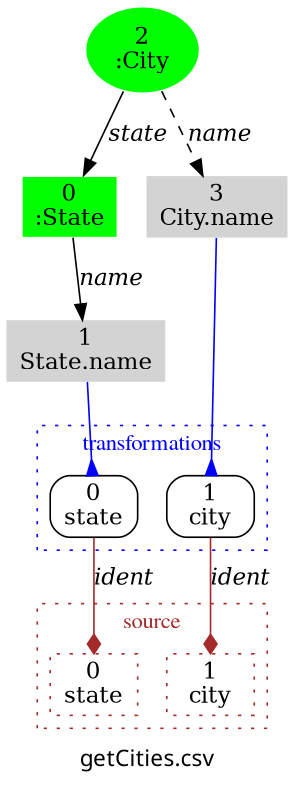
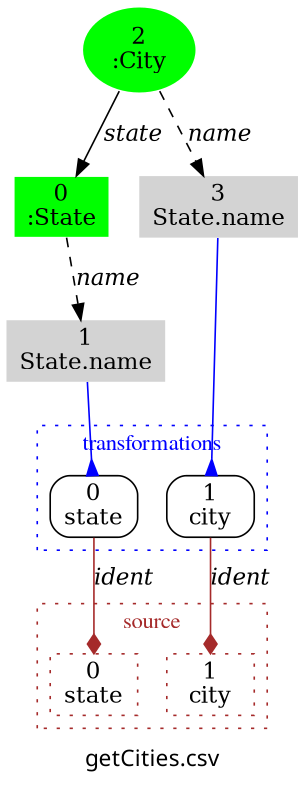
node "3 City.name": label "3 City.name" -> "3 State.name"
edge "0 :State" -> "1 State.name": style solid -> dashed
